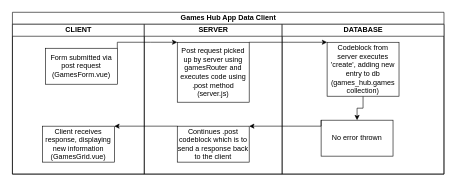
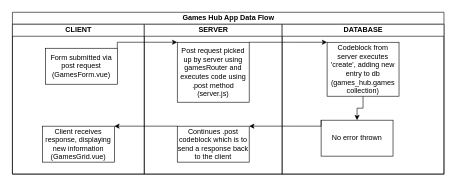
node "Games Hub App Data Client": label "Games Hub App Data Client" -> "Games Hub App Data Flow"
